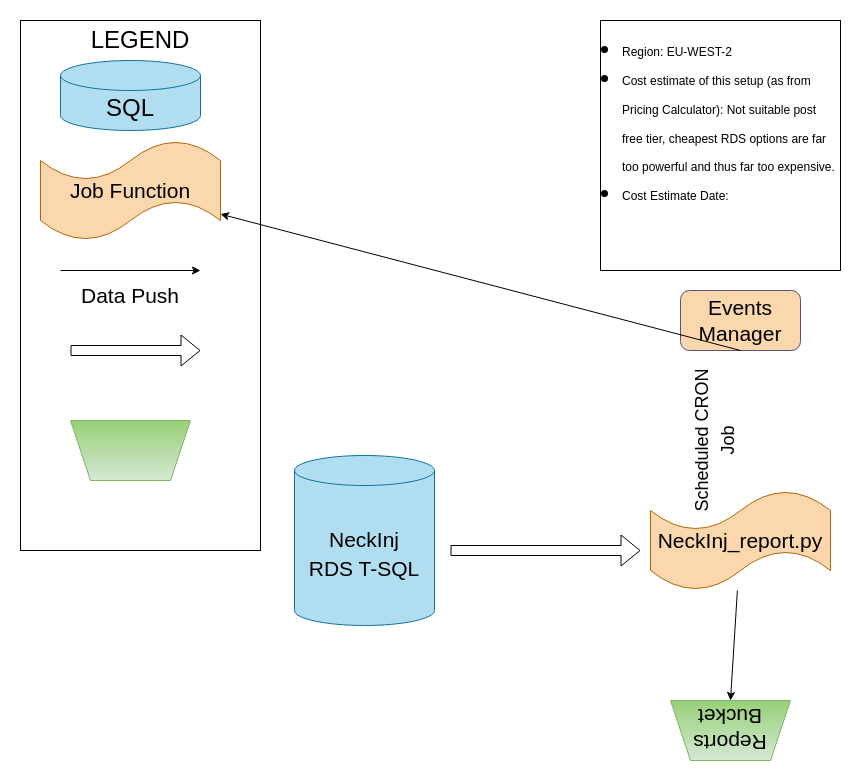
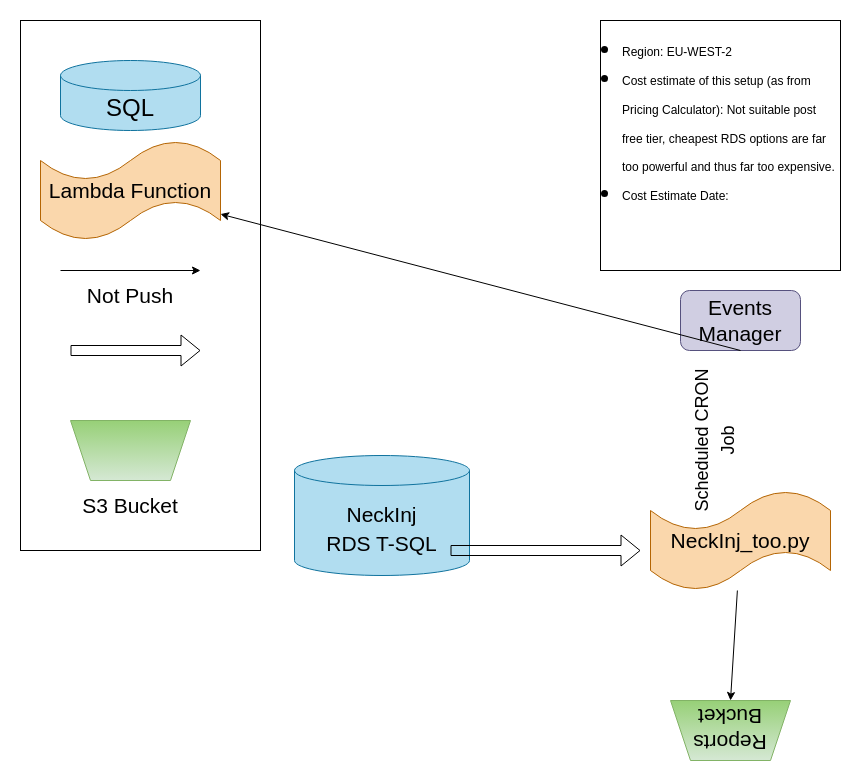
node "LEGEND": removed
node "Job Function": label "Job Function" -> "Lambda Function"
node "Data Push": label "Data Push" -> "Not Push"
node "Events Manager": fillcolor #fad7ac -> #d0cee2
node "S3 Bucket": added
node "NeckInj RDS T-SQL": size 140x170 -> 175x120
node "NeckInj_report.py": label "NeckInj_report.py" -> "NeckInj_too.py"
